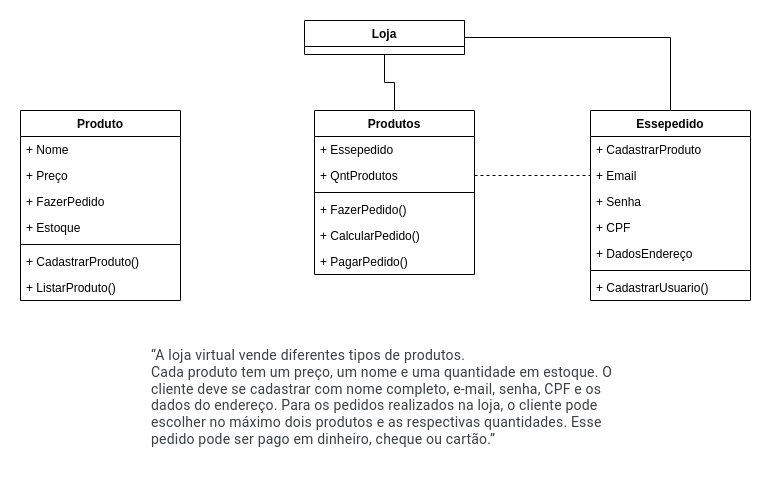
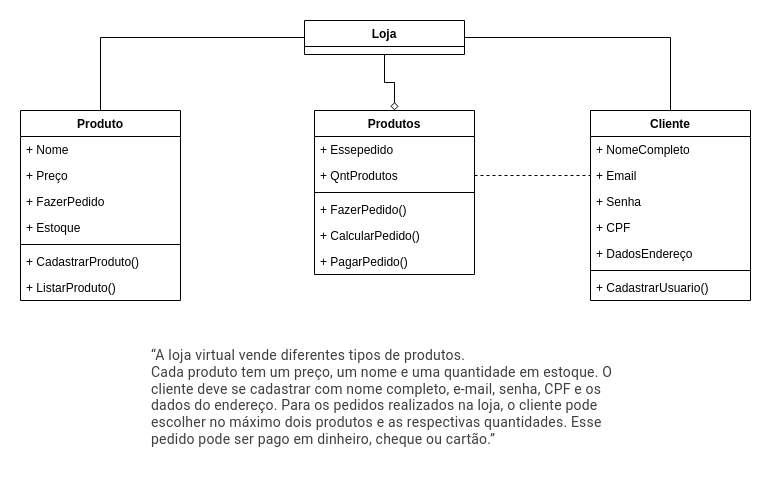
edge "Loja" -- "Produto": added
edge "Loja" -- "Produtos": arrowhead none -> diamond
node "Essepedido": label "Essepedido" -> "Cliente"
node "+ CadastrarProduto": label "+ CadastrarProduto" -> "+ NomeCompleto"
